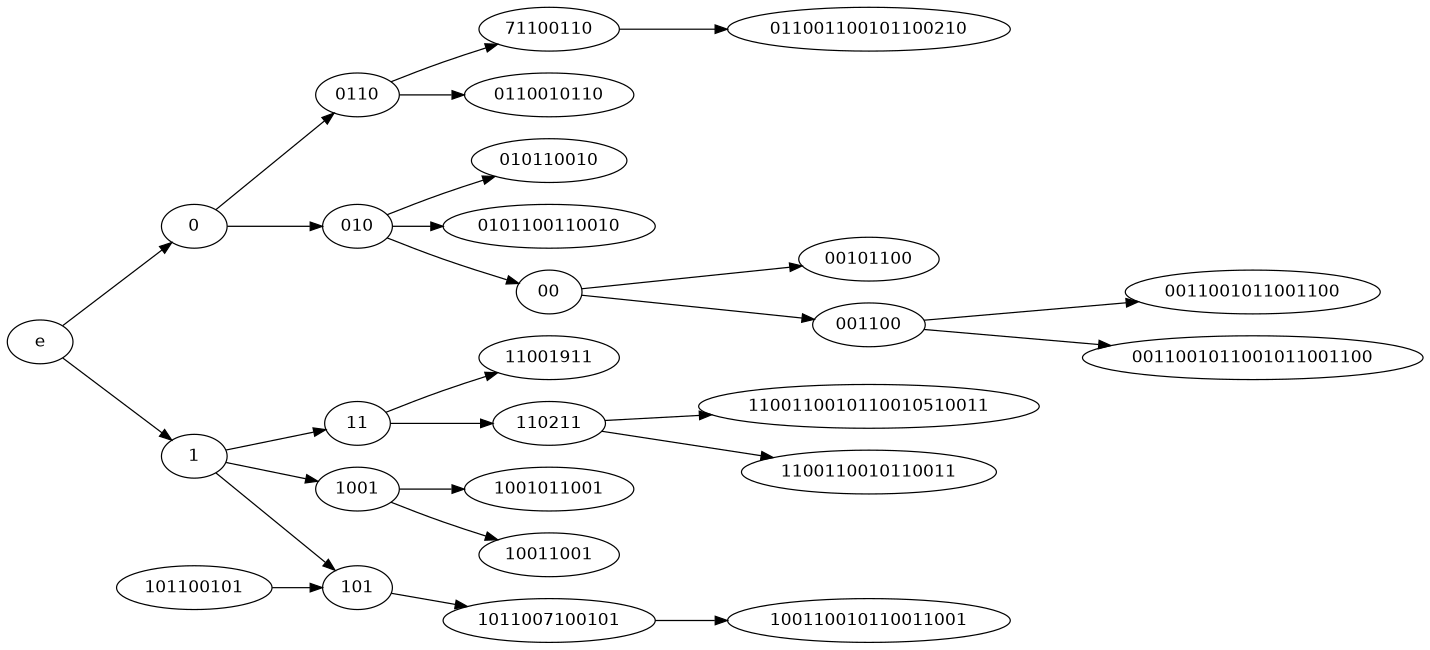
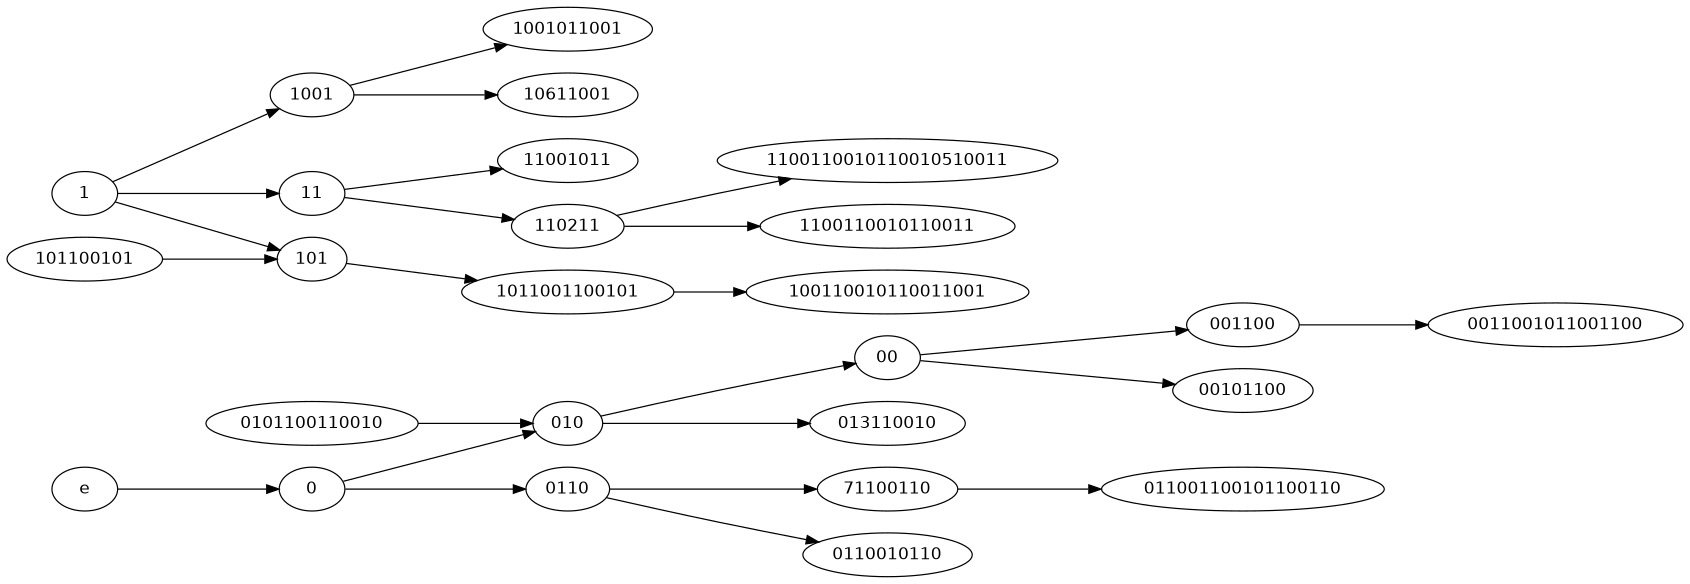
node "011001100101100210": label "011001100101100210" -> "011001100101100110"
node "010110010": label "010110010" -> "013110010"
edge "010" -> "0101100110010": reversed
node "11001911": label "11001911" -> "11001011"
node "0011001011001011001100": removed
edge "e" -> "1": removed
node "10011001": label "10011001" -> "10611001"
node "1011007100101": label "1011007100101" -> "1011001100101"
